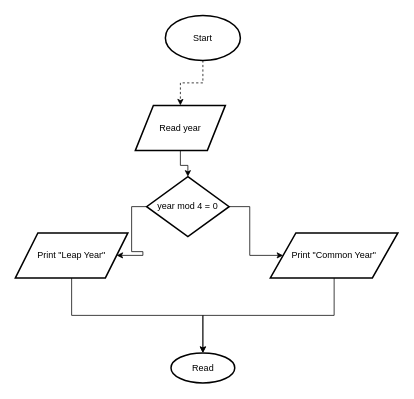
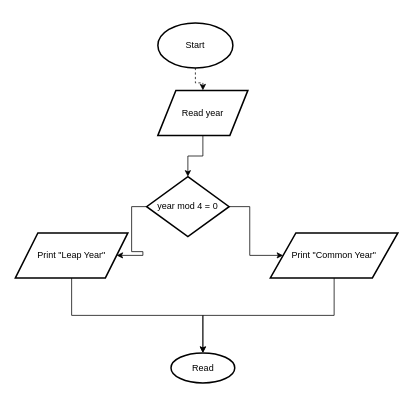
node "Start": moved (203, 38) -> (195, 45)
node "Read year": moved (180, 128) -> (203, 113)
